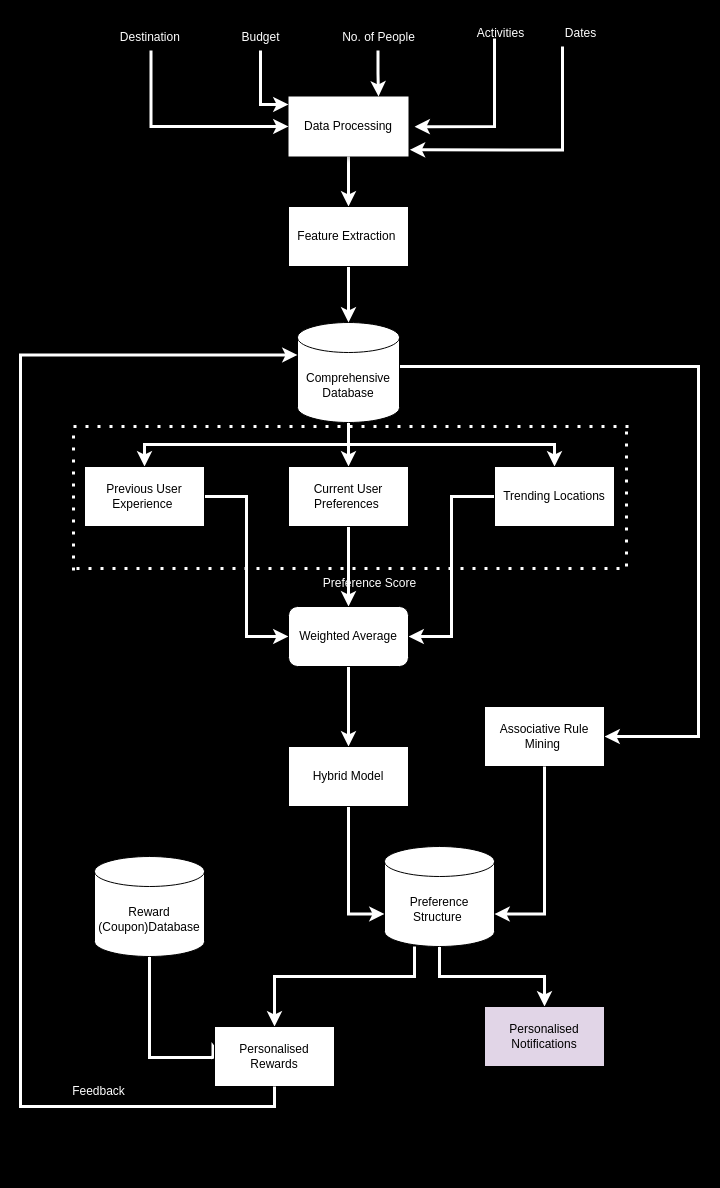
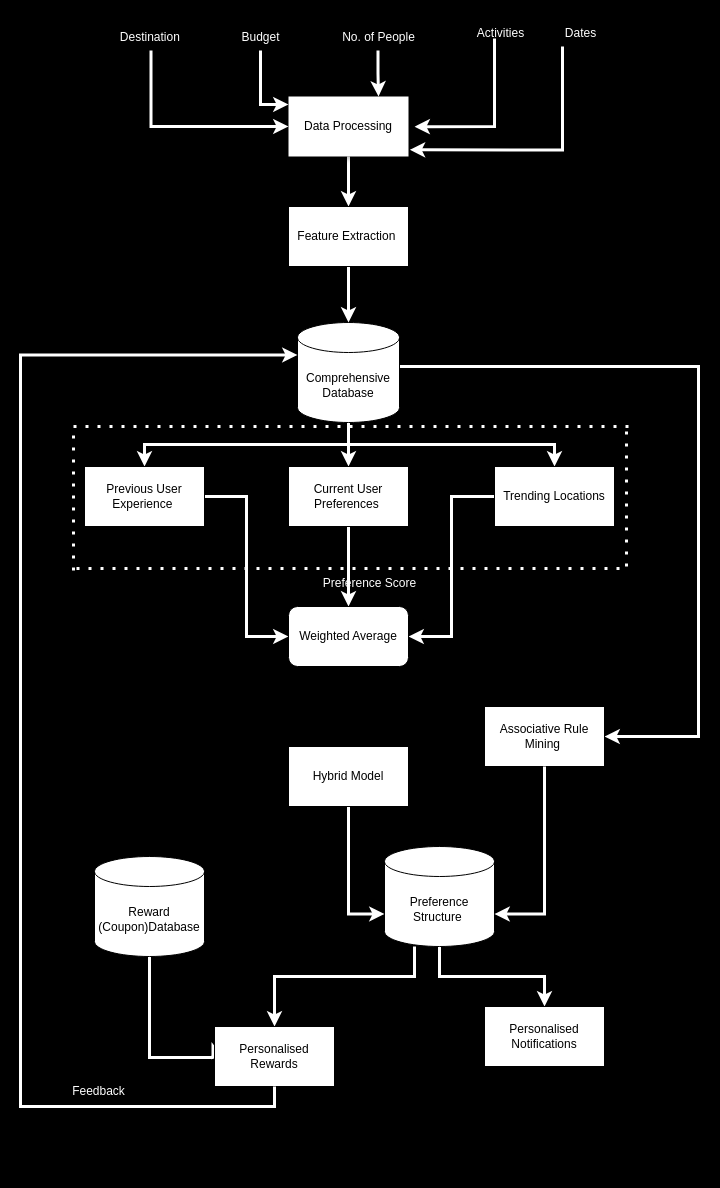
edge "Weighted Average" -> "Hybrid Model": removed
node "Personalised Notifications": fillcolor #e1d5e7 -> #ffffff
